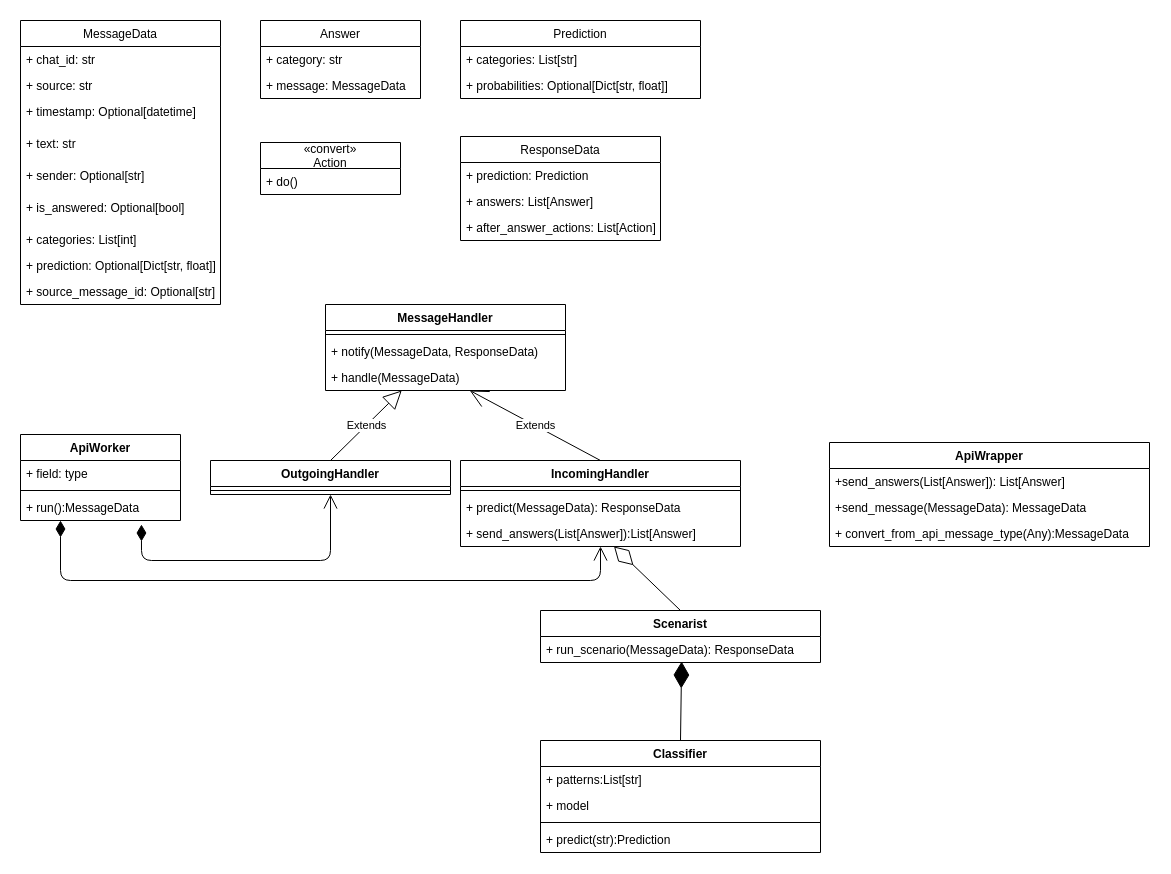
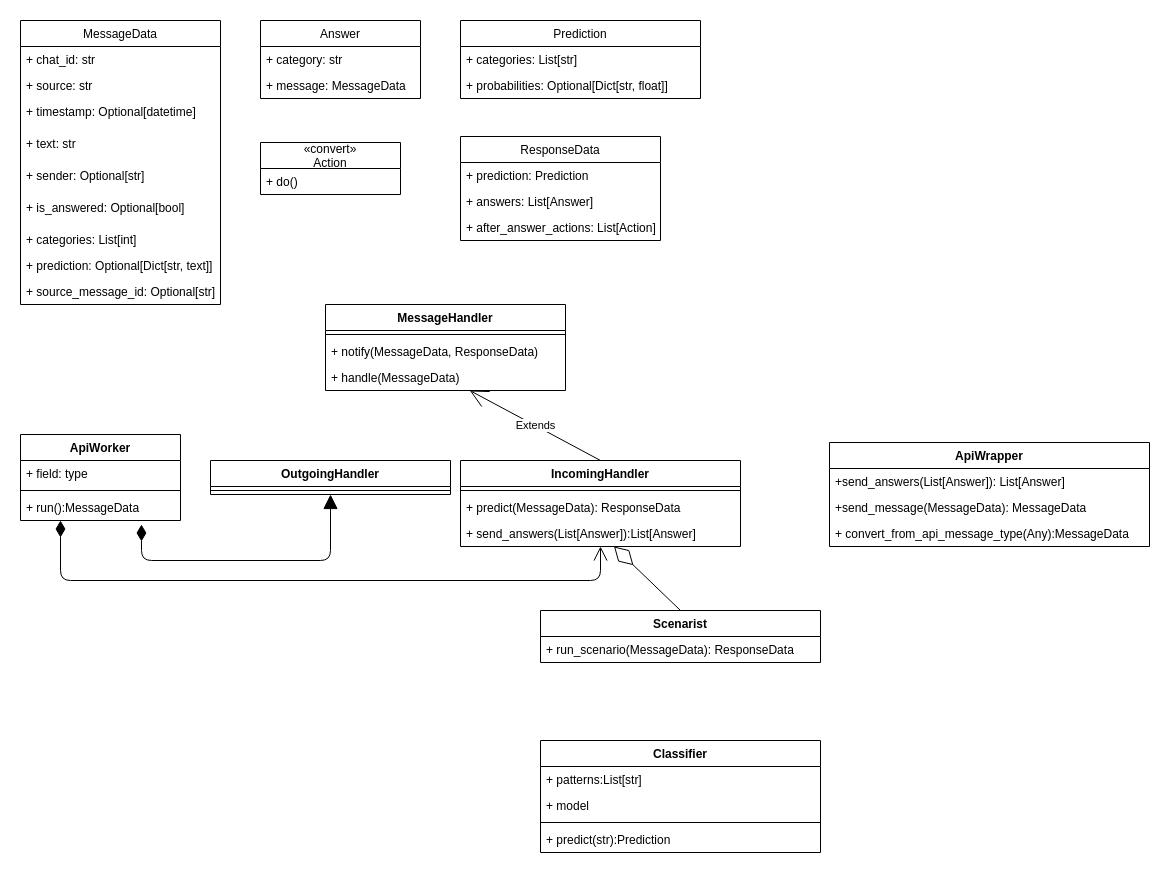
node "+ prediction: Optional[Dict[str, float]]": label "+ prediction: Optional[Dict[str, float]]" -> "+ prediction: Optional[Dict[str, text]]"
edge "OutgoingHandler" -> "MessageHandler": removed, label "Extends"
edge "OutgoingHandler" -- "+ run():MessageData": arrowhead open -> block
edge "Classifier" -> "+ run_scenario(MessageData): ResponseData": removed
